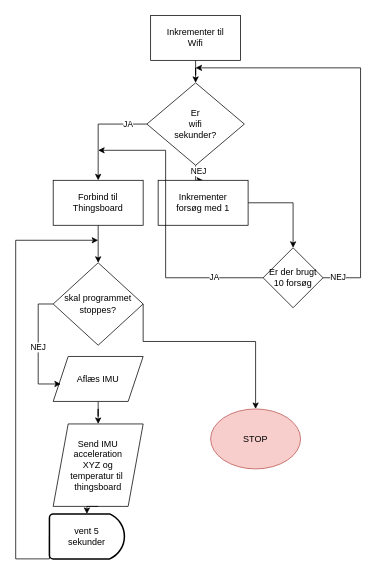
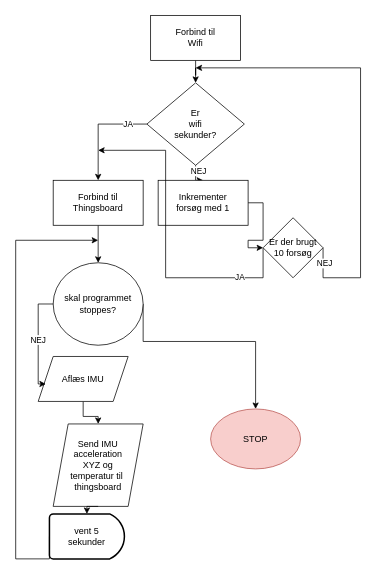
node "Inkrementer til Wifi": label "Inkrementer til Wifi" -> "Forbind til Wifi"
node "Er der brugt 10 forsøg": moved (293, 278) -> (293, 248)
node "skal programmet stoppes?": shape diamond -> ellipse
node "Aflæs IMU": moved (98, 379) -> (83, 379)
